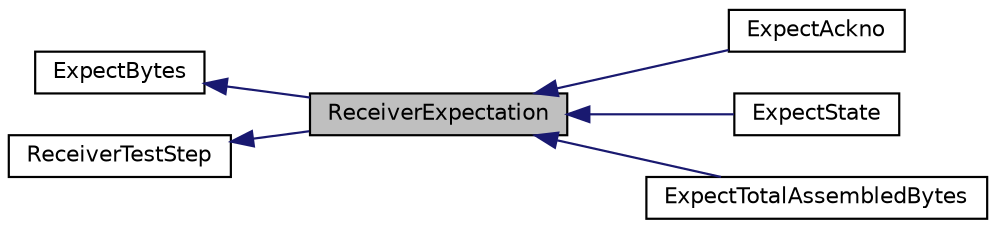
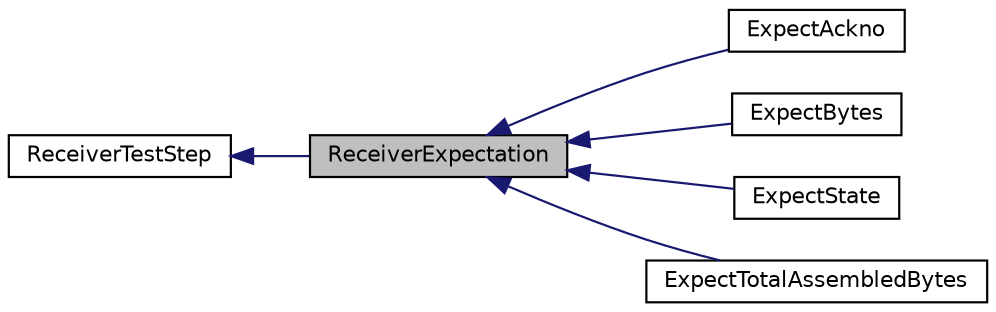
edge "ReceiverExpectation" -> "ExpectBytes": reversed
